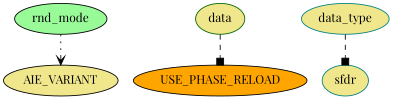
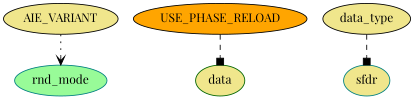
node "rnd_mode": color black -> teal
node "data_type": color teal -> black
edge "rnd_mode" -> "AIE_VARIANT": reversed
edge "data" -> "USE_PHASE_RELOAD": reversed
